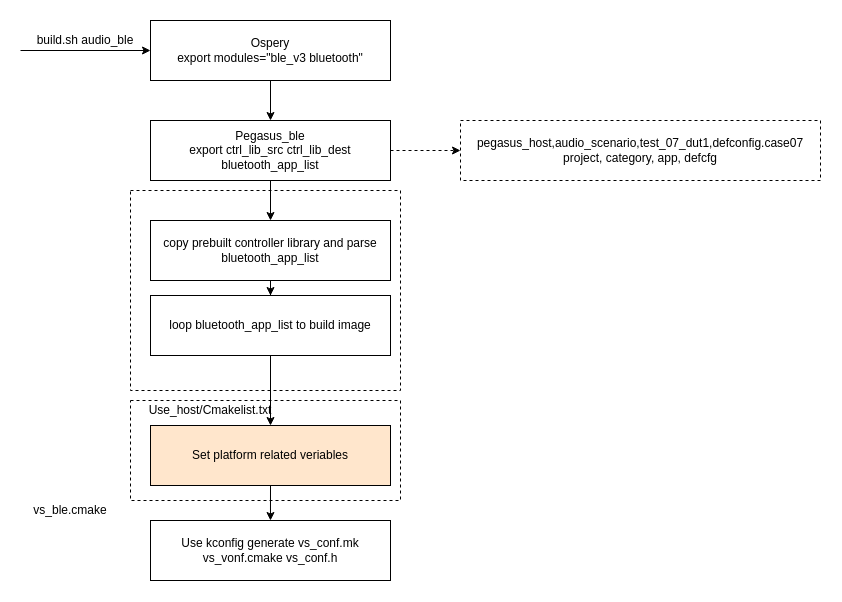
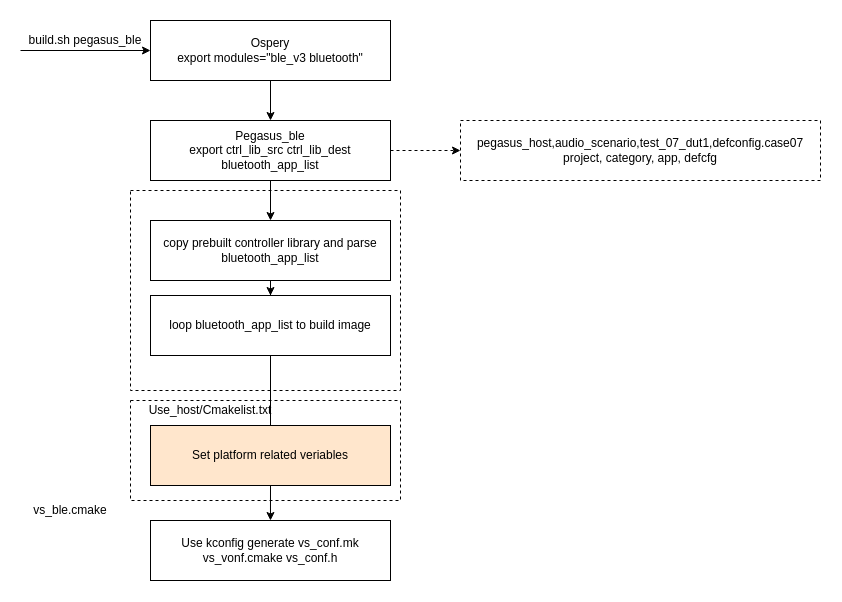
node "build.sh audio_ble": label "build.sh audio_ble" -> "build.sh pegasus_ble"
edge "loop bluetooth_app_list to build image" -> "Set platform related veriables": arrowhead classic -> none
